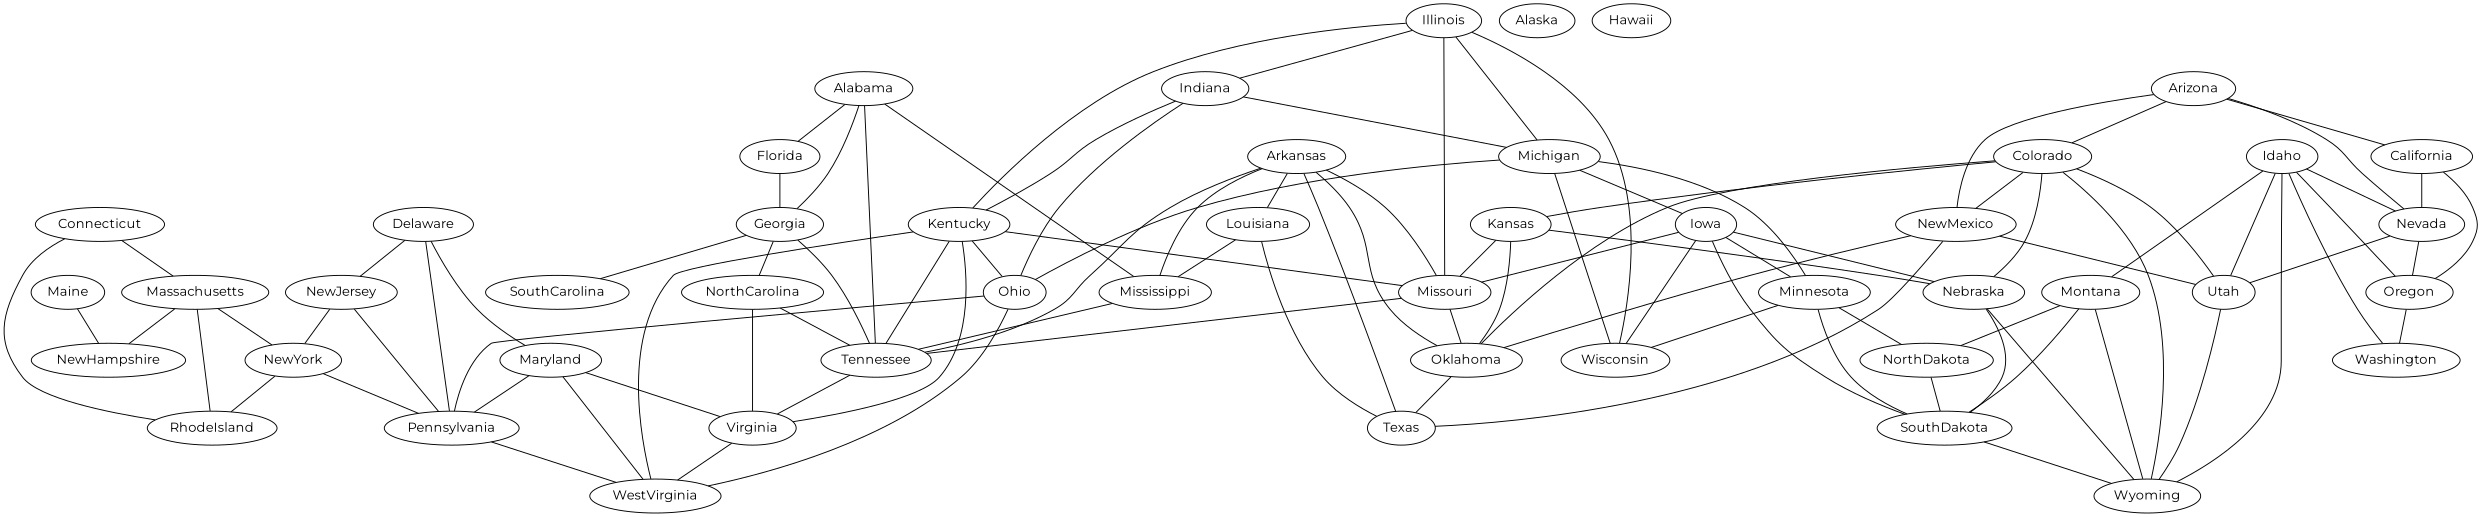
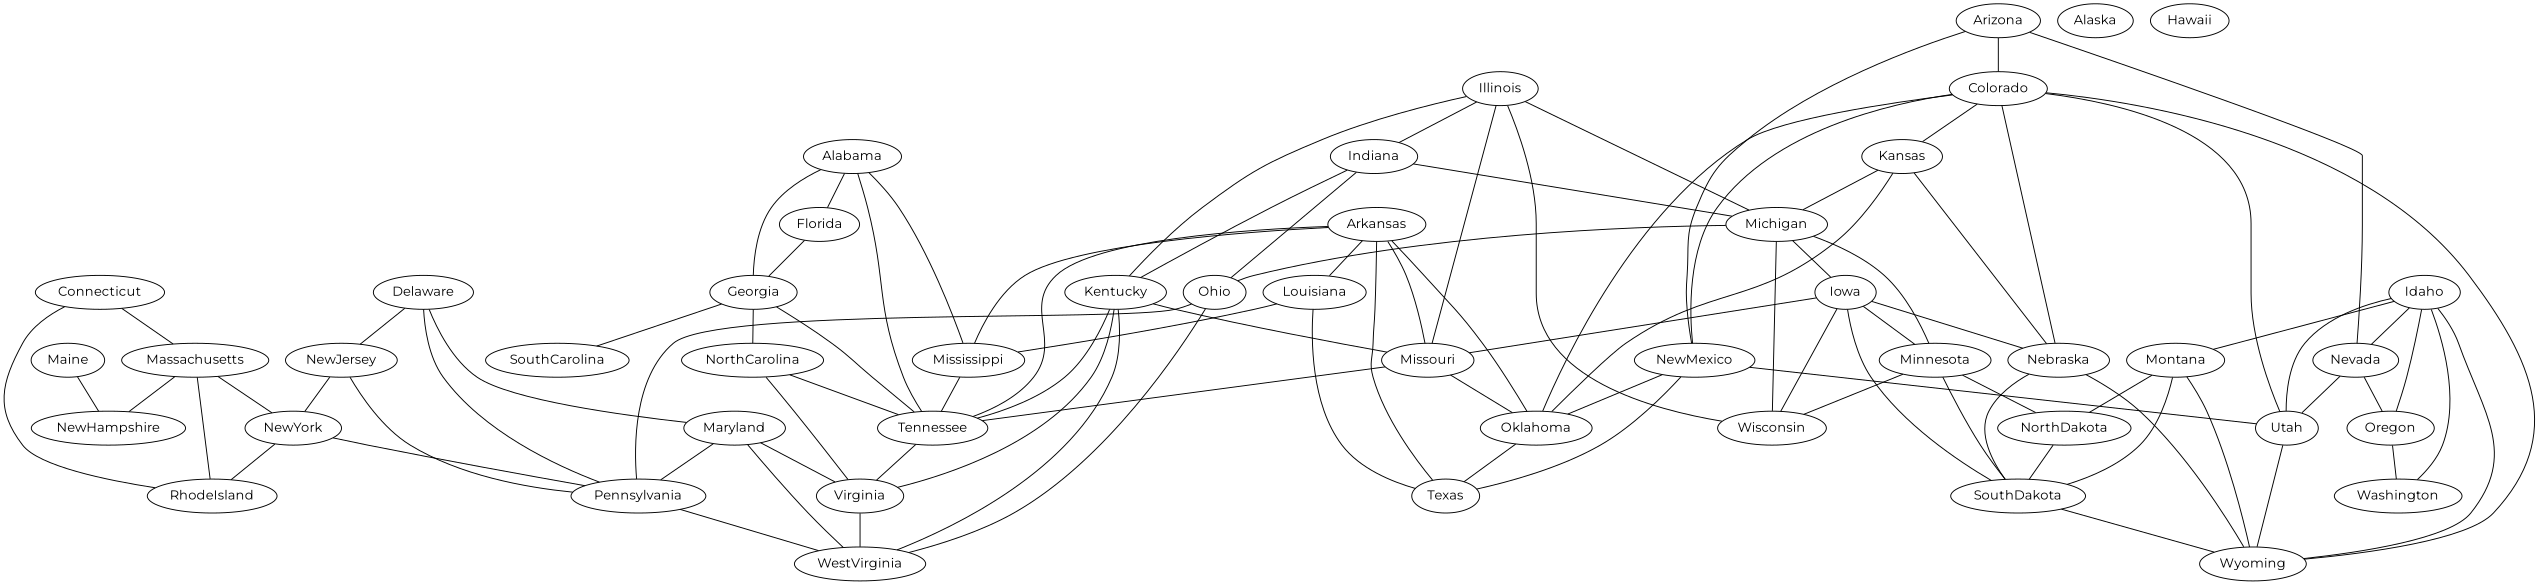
node "California": removed
edge "Kansas" -- "Missouri": now "Kansas" -- "Michigan"
edge "Kentucky" -- "Ohio": removed
